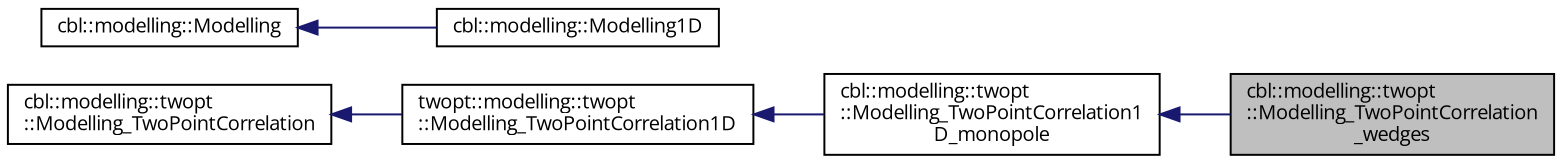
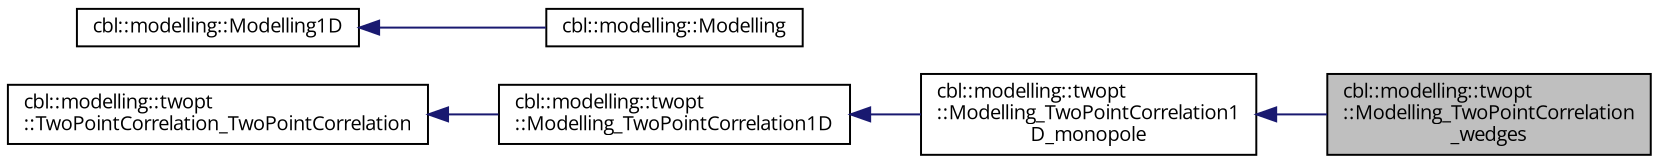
edge "cbl::modelling::Modelling1D" -> "cbl::modelling::Modelling": reversed
node "cbl::modelling::twopt ::Modelling_TwoPointCorrelation": label "cbl::modelling::twopt ::Modelling_TwoPointCorrelation" -> "cbl::modelling::twopt ::TwoPointCorrelation_TwoPointCorrelation"
node "twopt::modelling::twopt ::Modelling_TwoPointCorrelation1D": label "twopt::modelling::twopt ::Modelling_TwoPointCorrelation1D" -> "cbl::modelling::twopt ::Modelling_TwoPointCorrelation1D"
